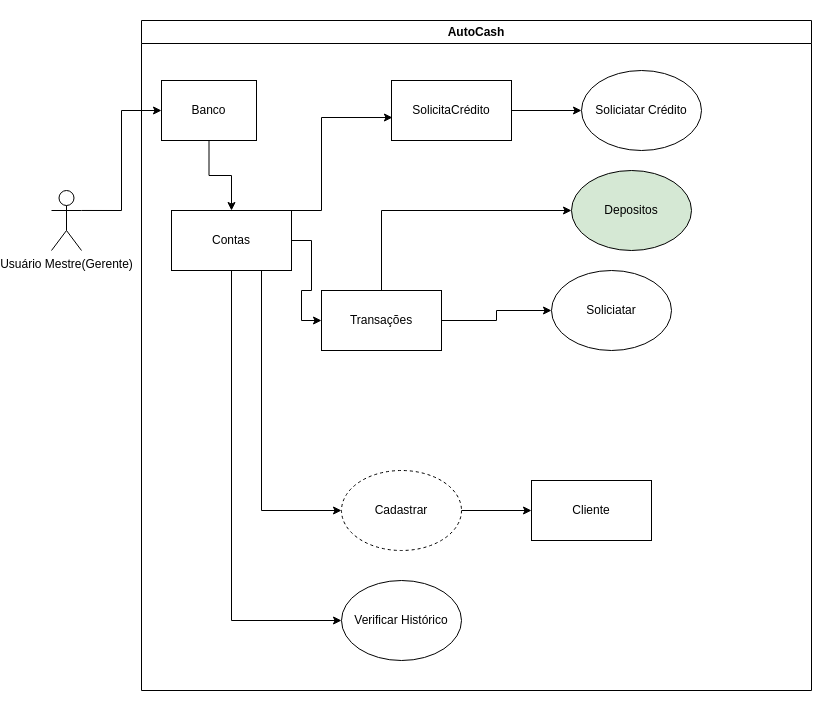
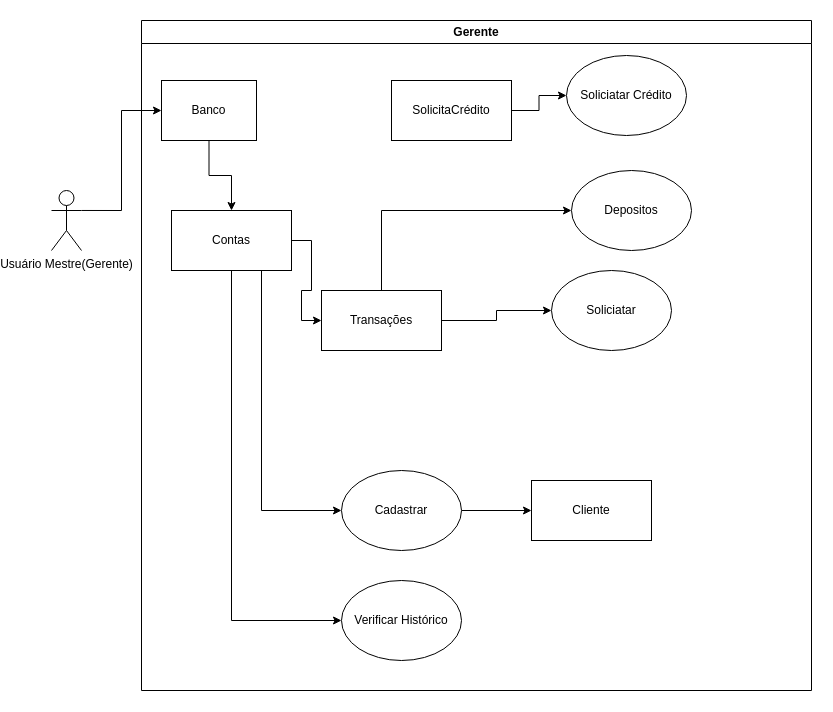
node "AutoCash": label "AutoCash" -> "Gerente"
node "Soliciatar Crédito": moved (642, 111) -> (627, 96)
edge "Contas" -> "SolicitaCrédito": removed
node "Depositos": fillcolor #d5e8d4 -> #ffffff
node "Cadastrar": style dashed -> solid
